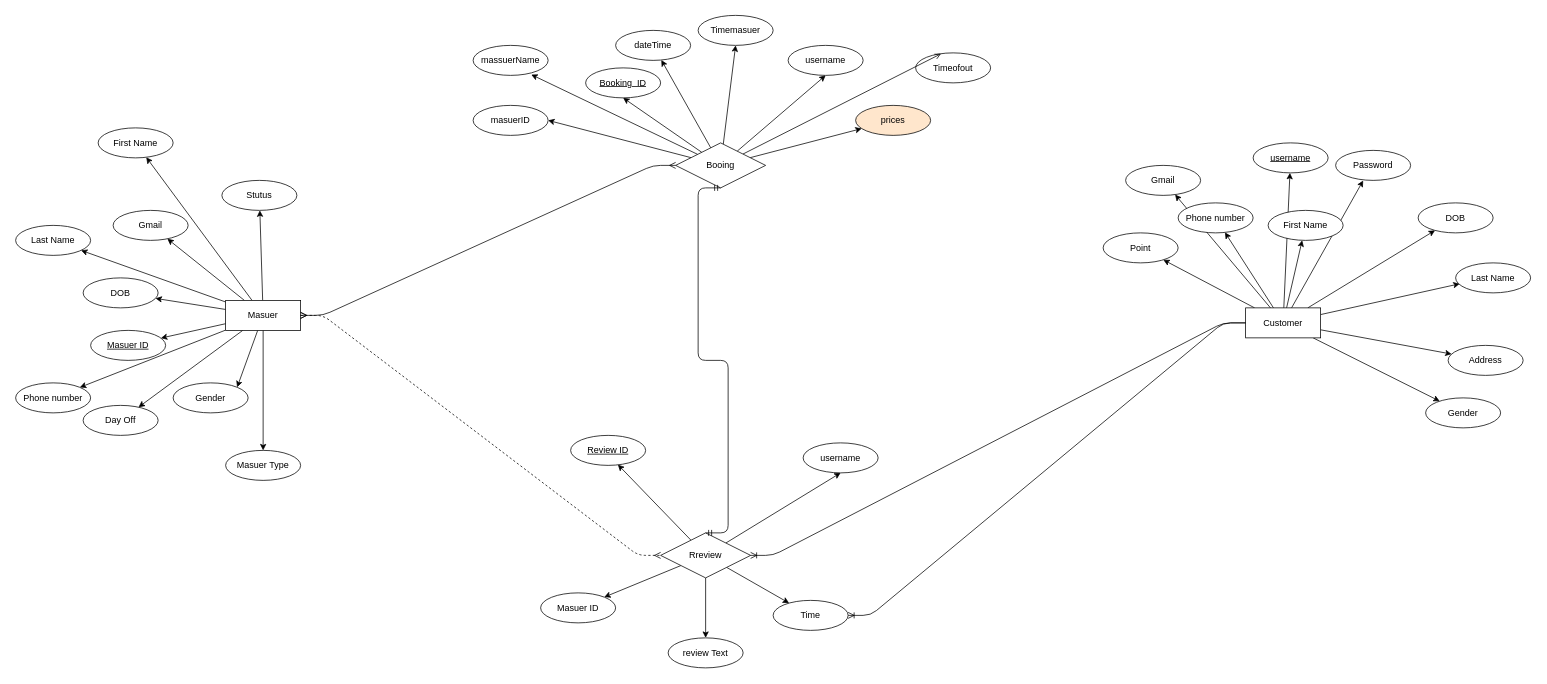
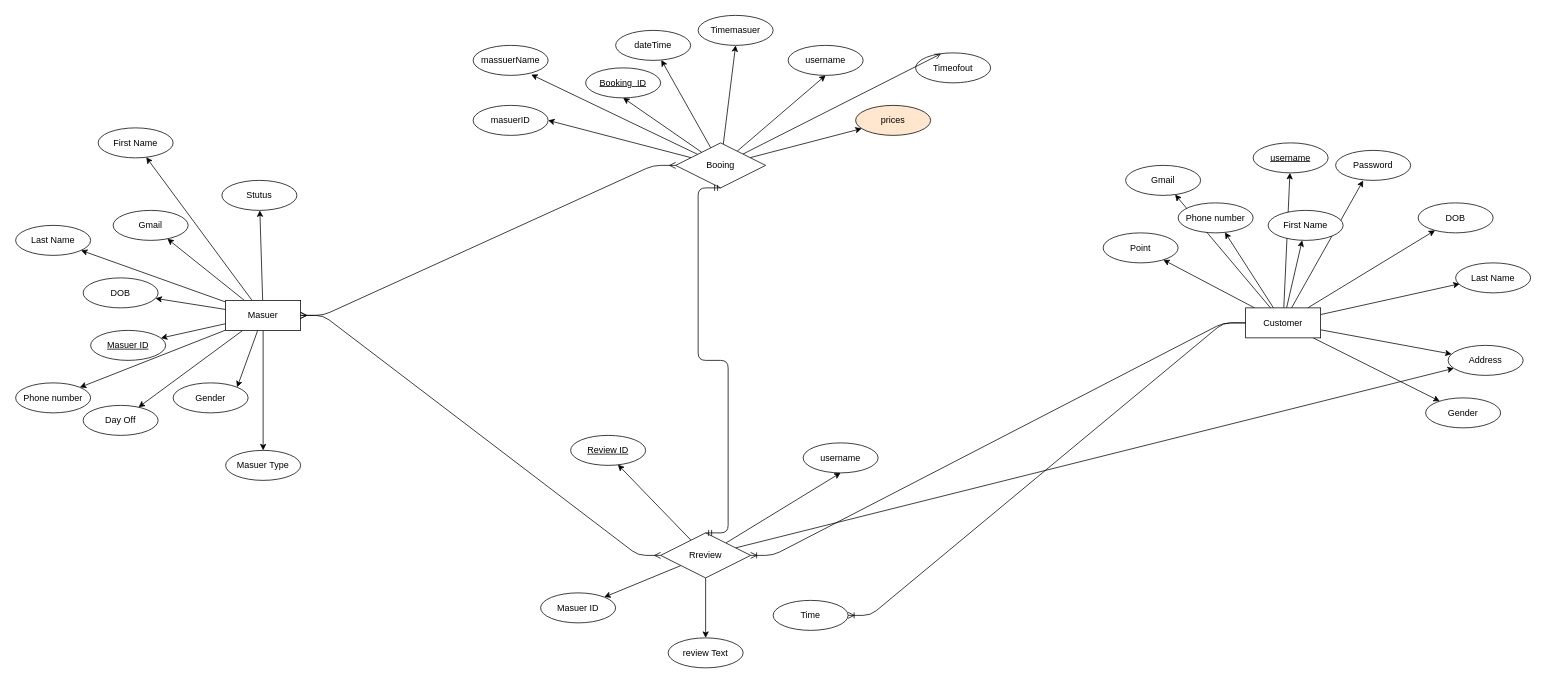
edge "Masuer" -- "Rreview": style dashed -> solid
edge "Rreview" -> "Time": now "Rreview" -> "Address"
